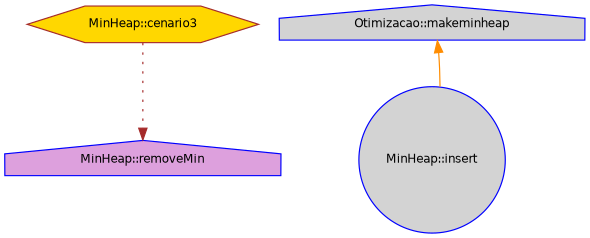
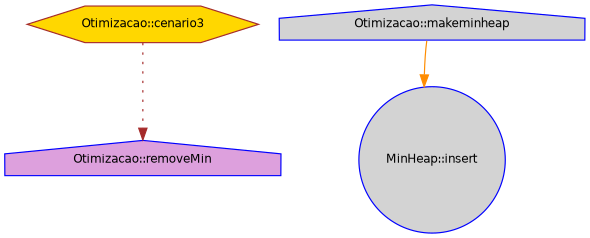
node "MinHeap::cenario3": label "MinHeap::cenario3" -> "Otimizacao::cenario3"
edge "MinHeap::insert" -> "Otimizacao::makeminheap": reversed
node "MinHeap::removeMin": label "MinHeap::removeMin" -> "Otimizacao::removeMin"
